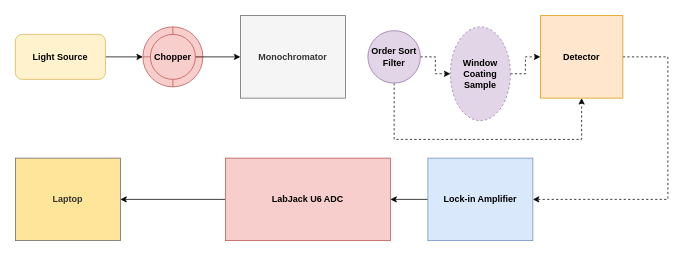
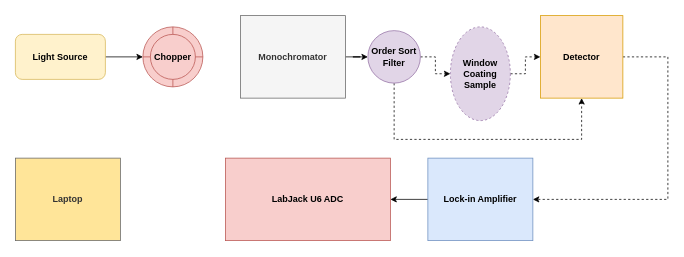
edge "Chopper" -> "Monochromator": removed
edge "Monochromator" -> "Order Sort Filter": added
edge "LabJack U6 ADC" -> "Laptop": removed
